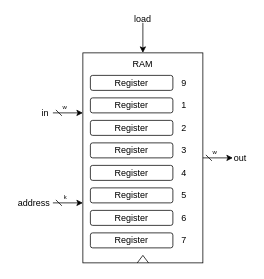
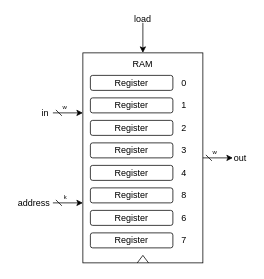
node "9": label "9" -> "0"
node "5": label "5" -> "8"
